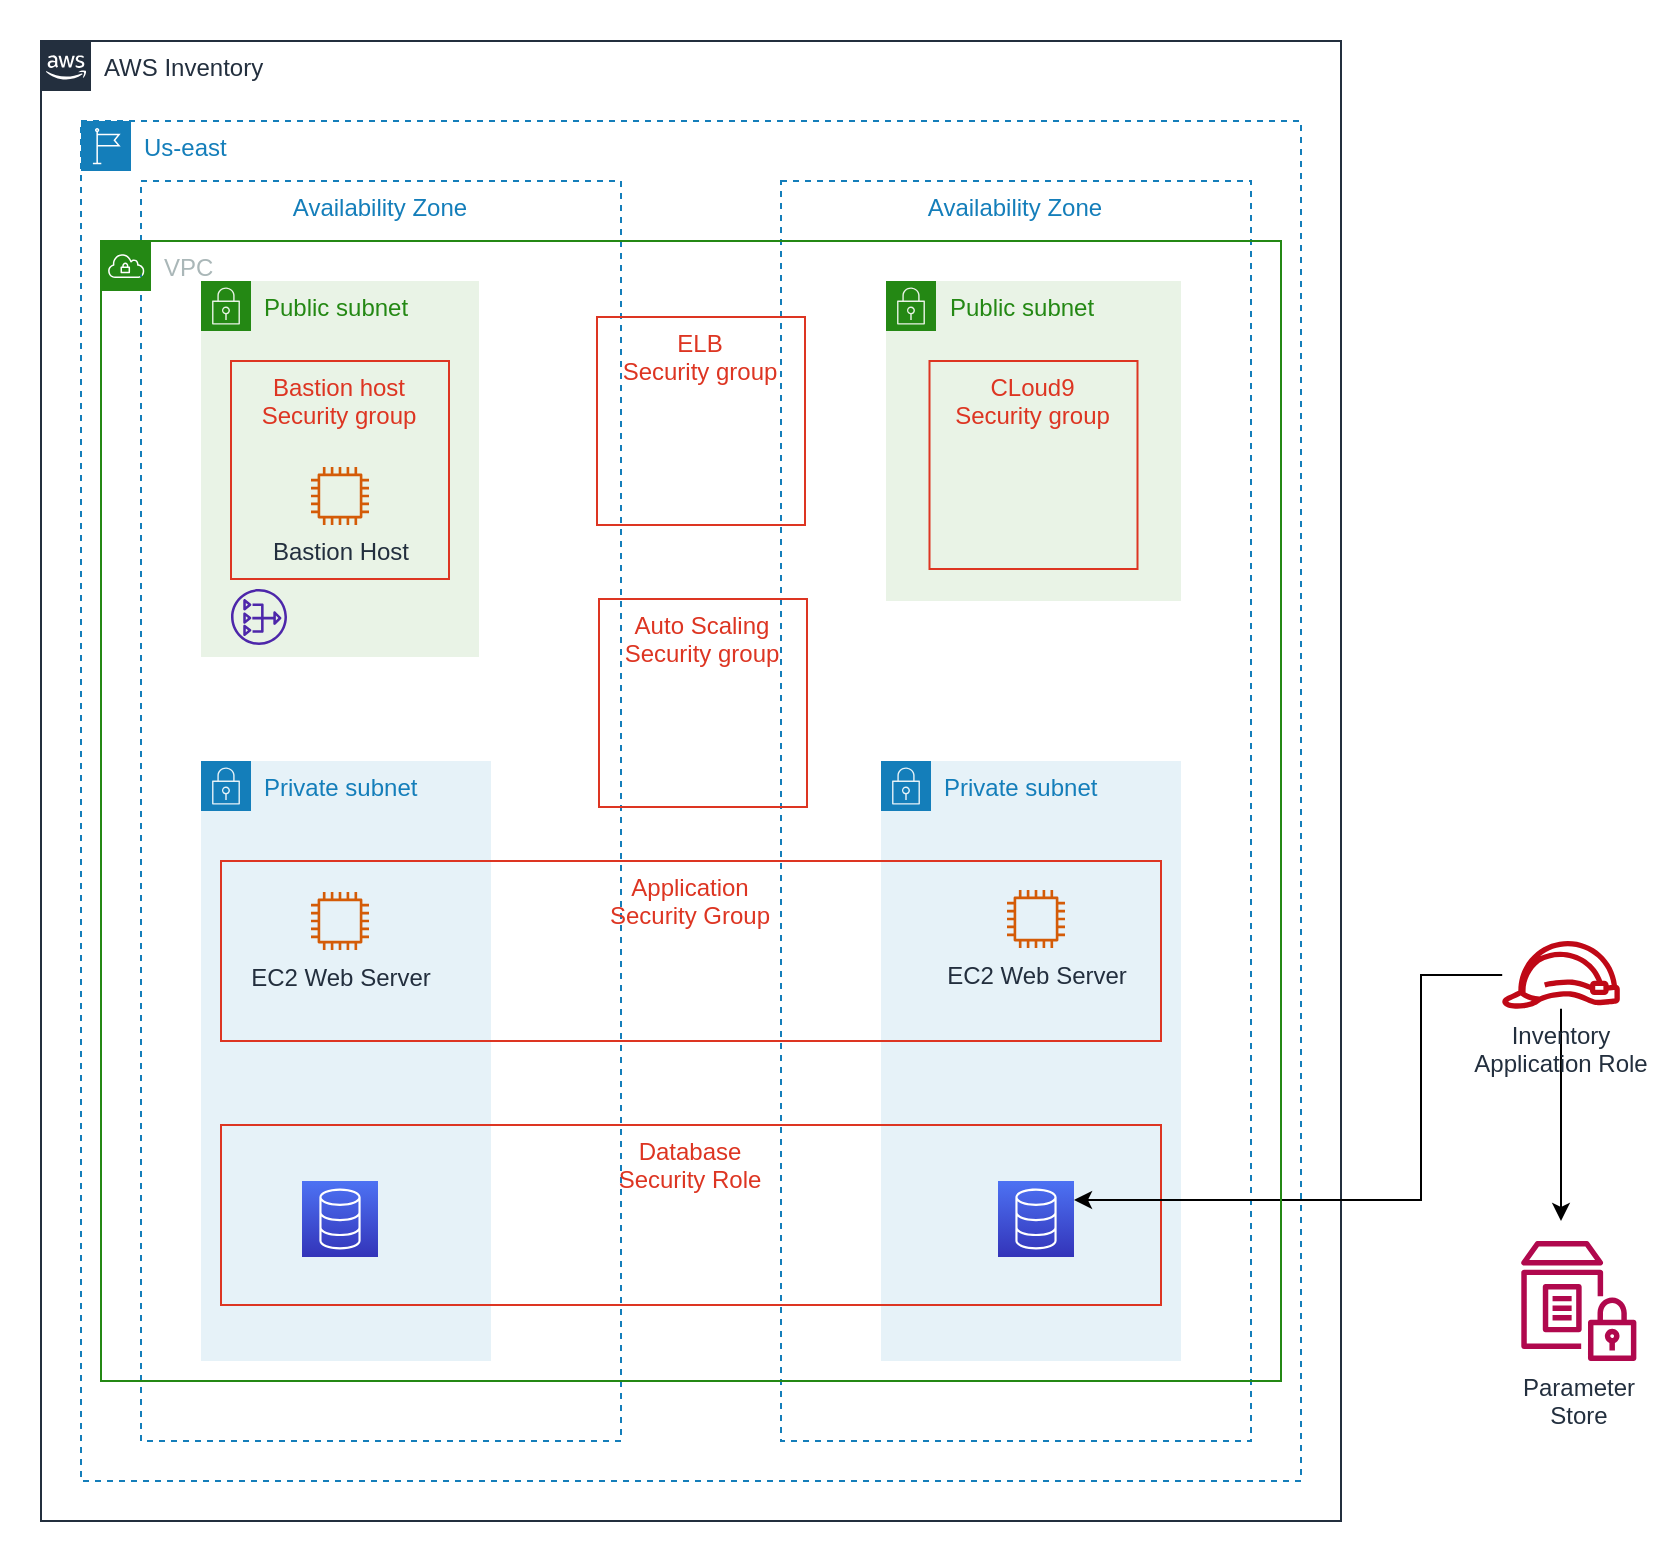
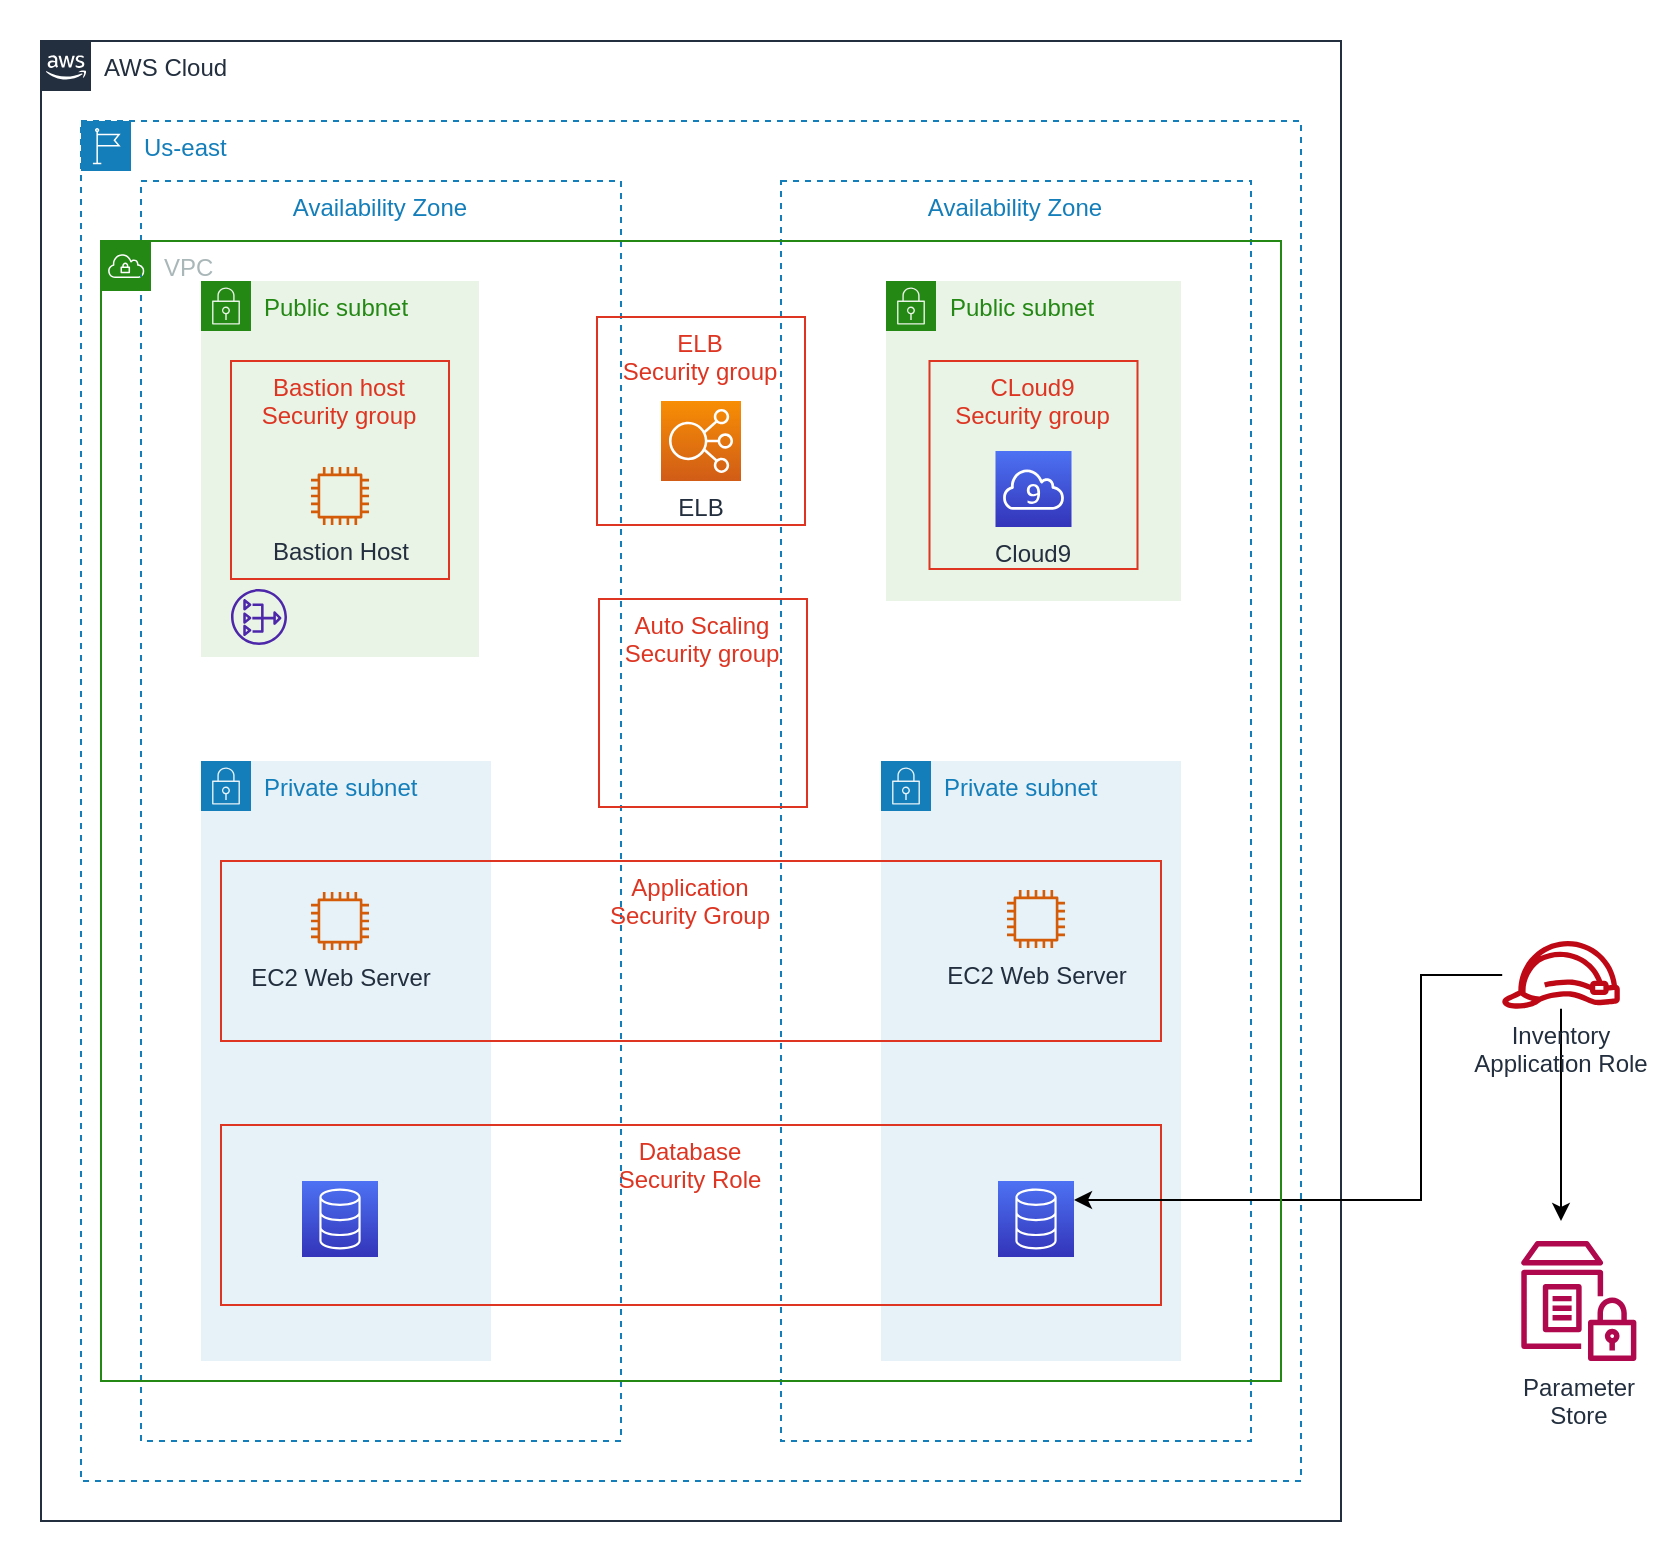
node "AWS Inventory": label "AWS Inventory" -> "AWS Cloud"
node "ELB": added
node "Cloud9": added
